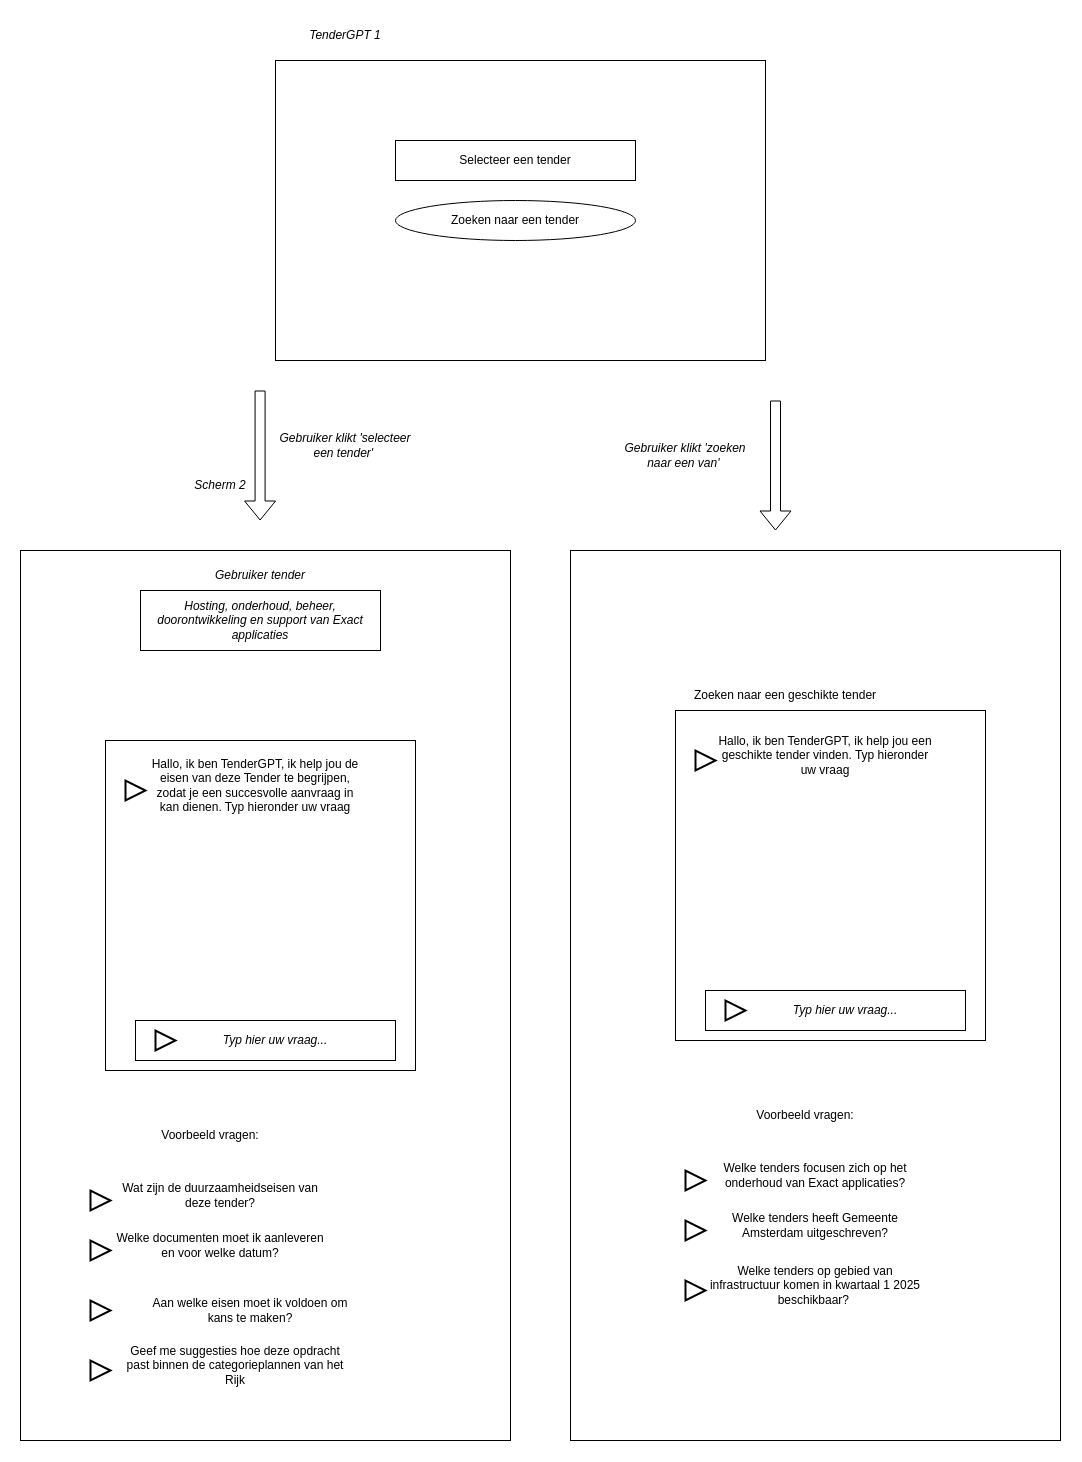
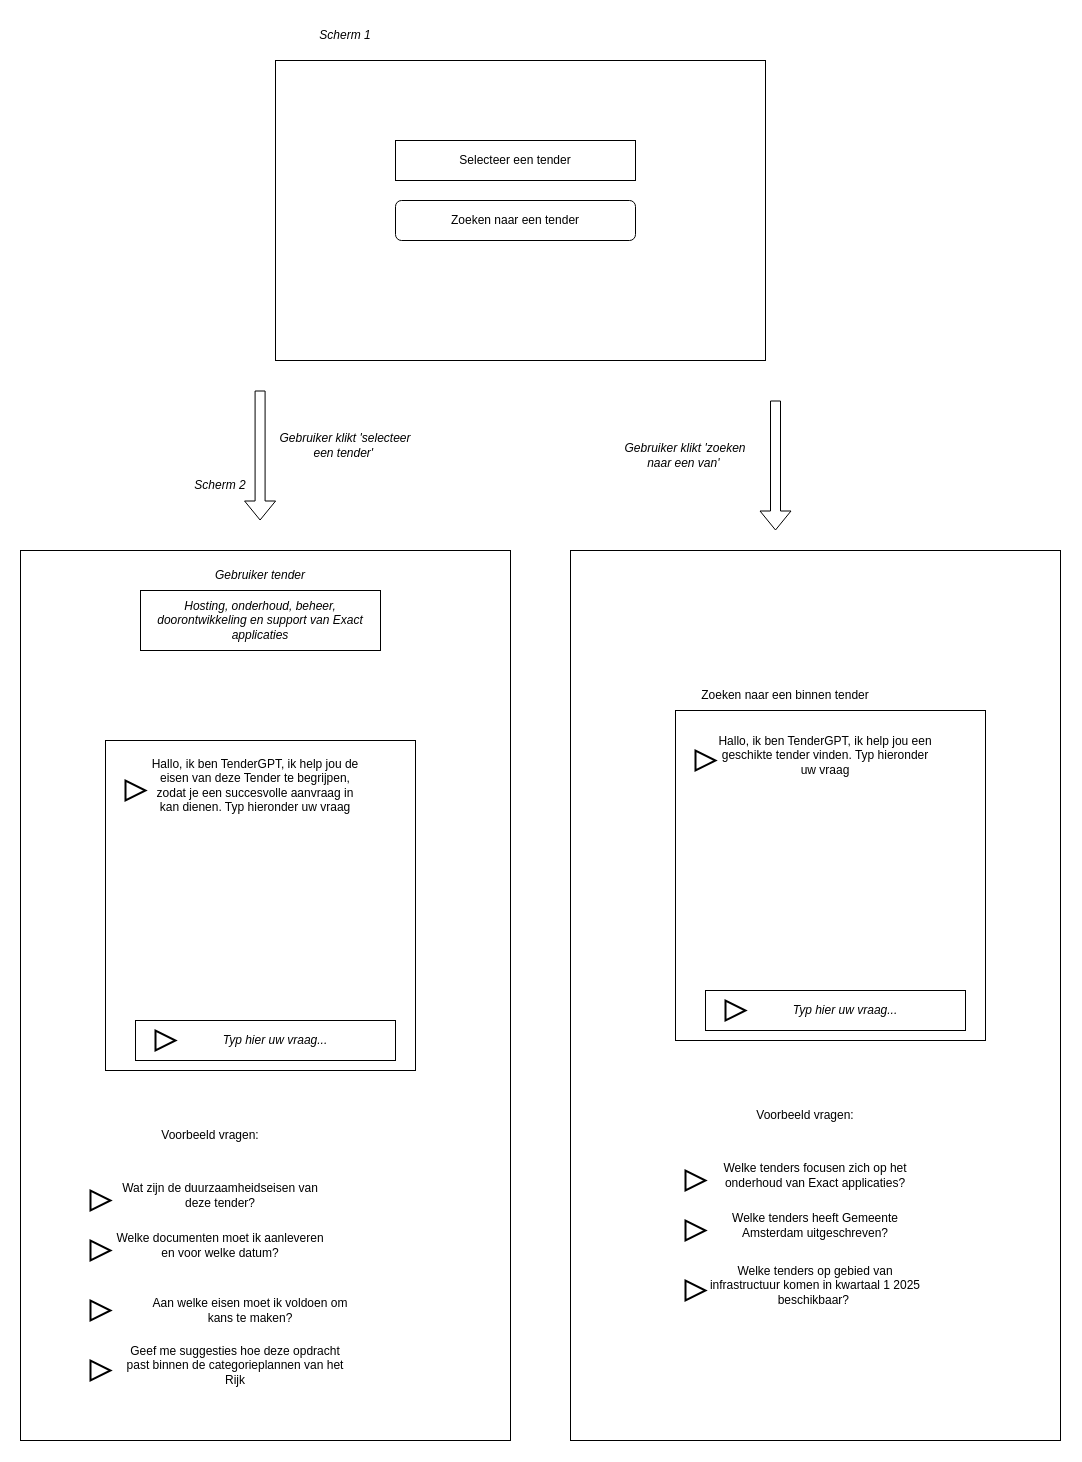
node "TenderGPT 1": label "TenderGPT 1" -> "Scherm 1"
node "Zoeken naar een tender": shape ellipse -> rounded rectangle
node "Zoeken naar een geschikte tender": label "Zoeken naar een geschikte tender" -> "Zoeken naar een binnen tender"
